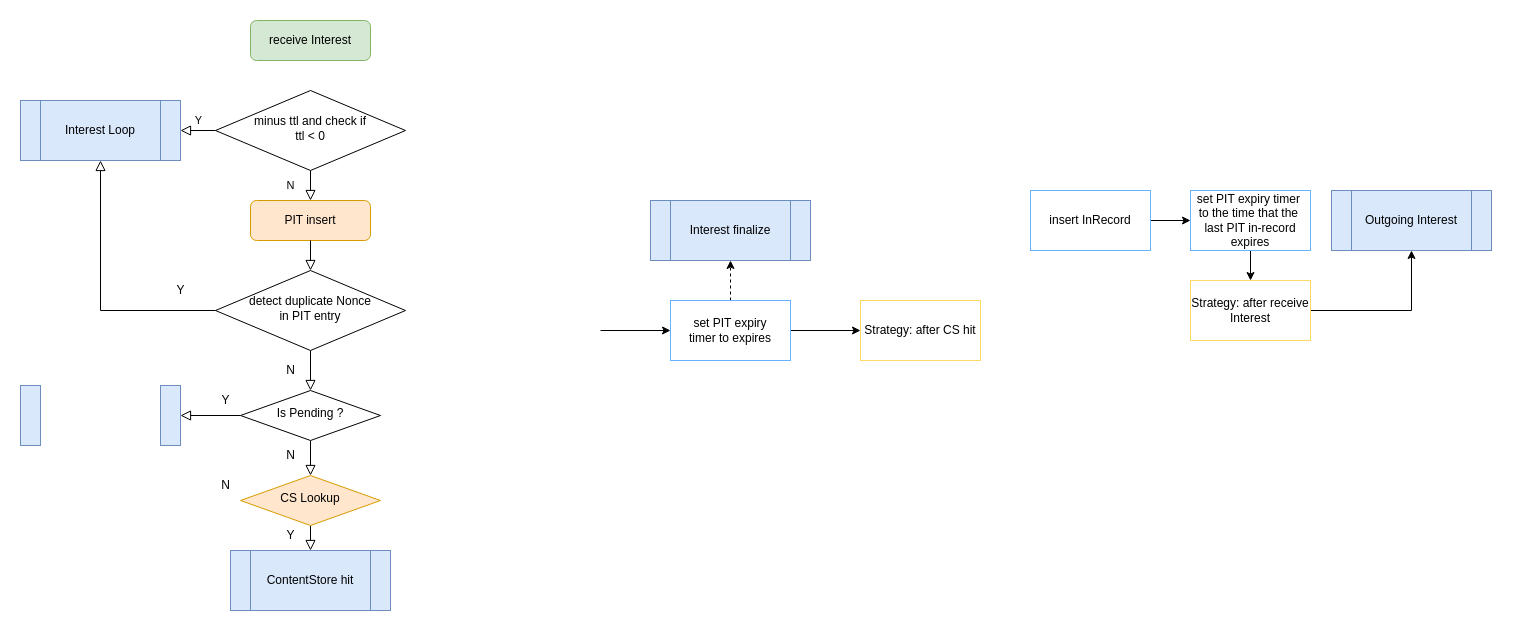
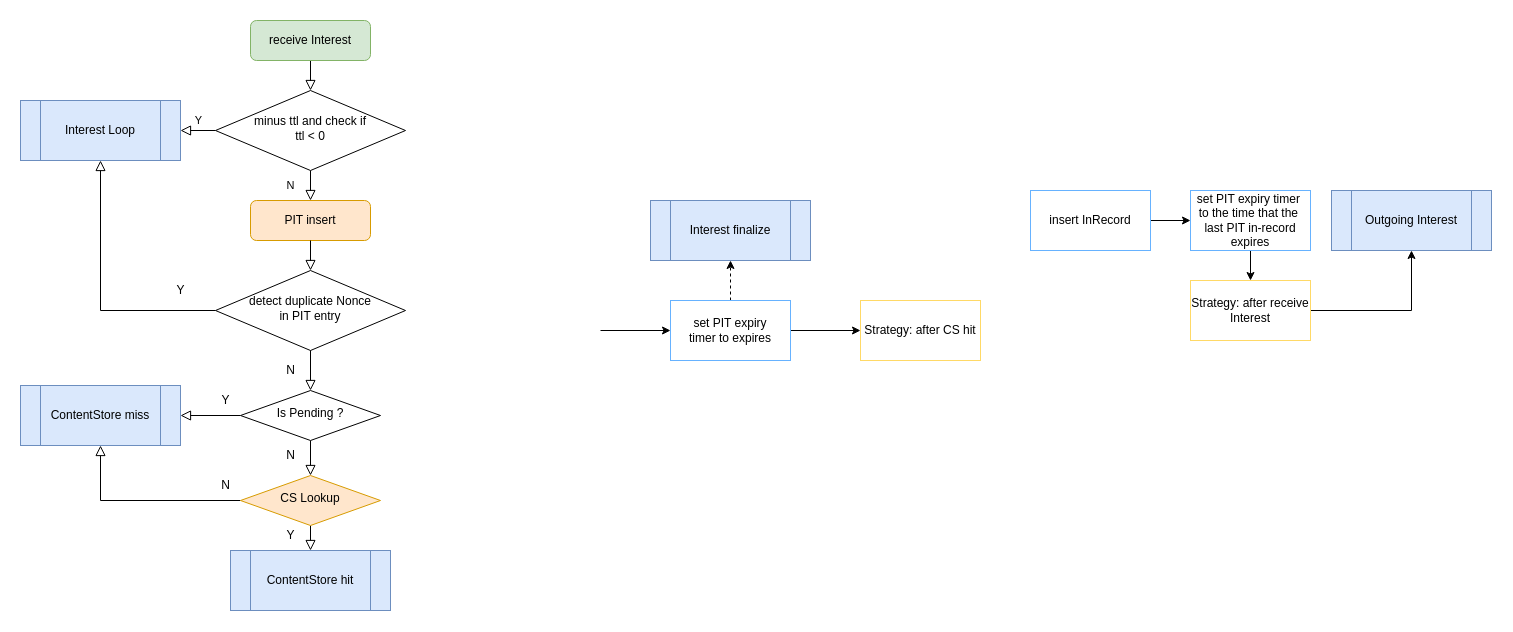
edge "receive Interest" -> "minus ttl and check if ttl < 0": added
node "ContentStore miss": added
edge "CS Lookup" -> "ContentStore miss": added
